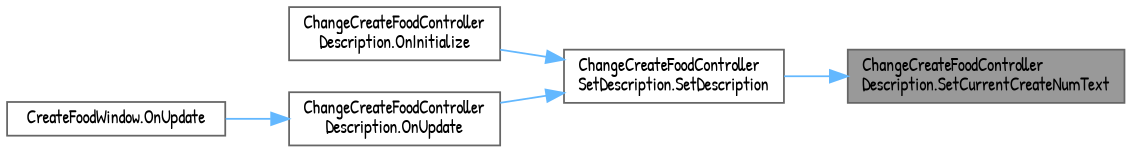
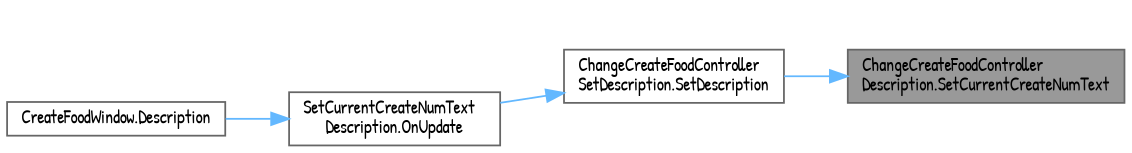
node "ChangeCreateFoodController Description.OnInitialize": removed
node "CreateFoodWindow.OnUpdate": label "CreateFoodWindow.OnUpdate" -> "CreateFoodWindow.Description"
node "ChangeCreateFoodController Description.OnUpdate": label "ChangeCreateFoodController Description.OnUpdate" -> "SetCurrentCreateNumText Description.OnUpdate"
